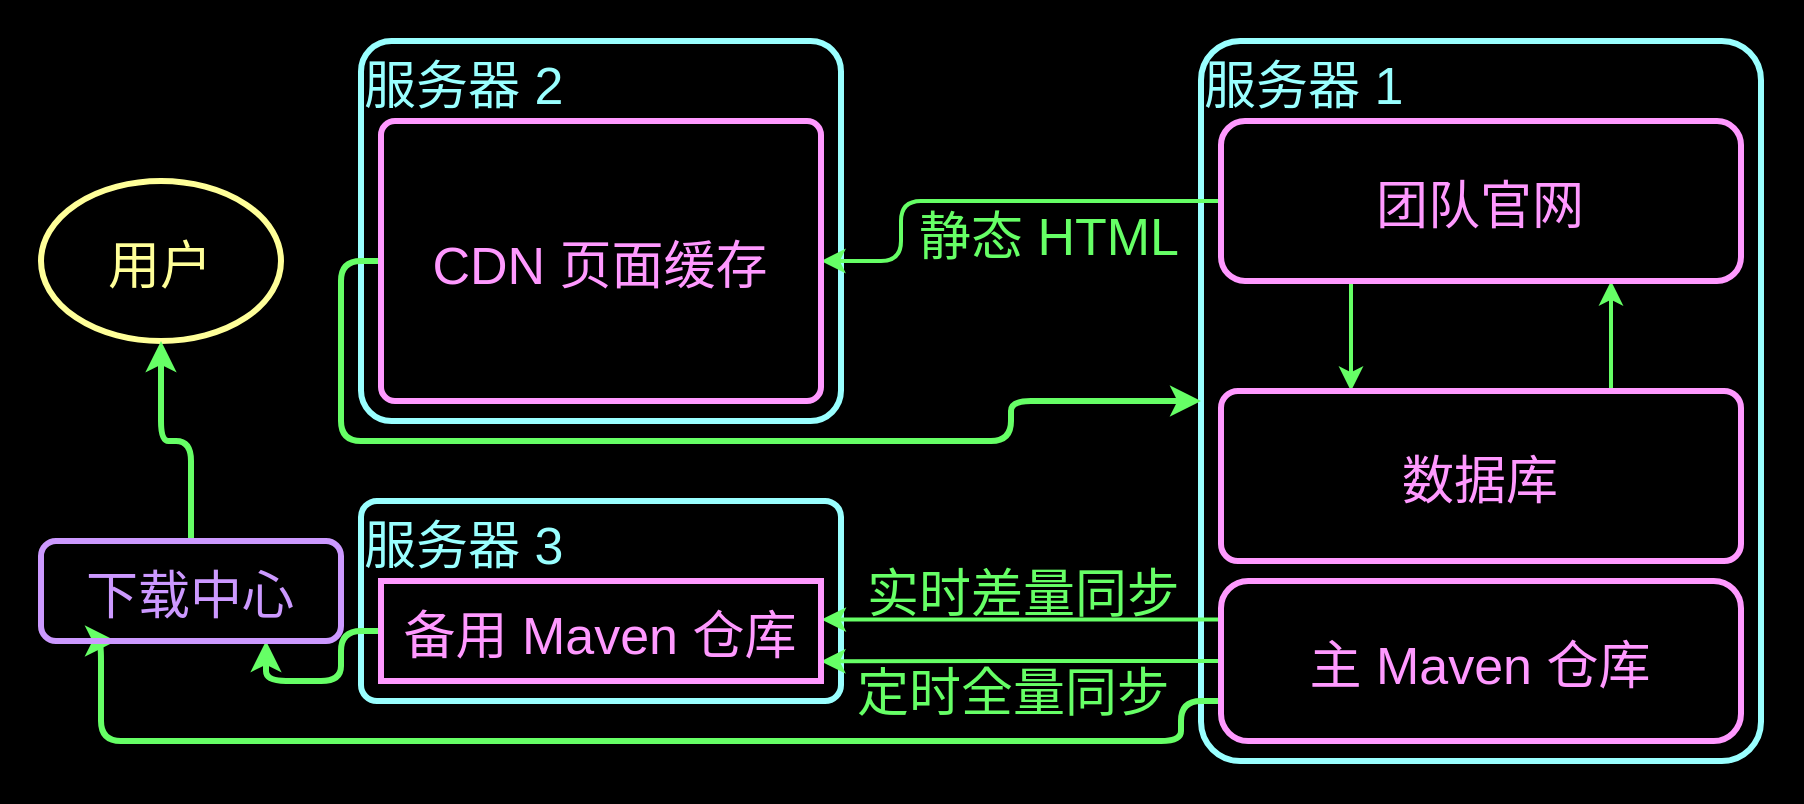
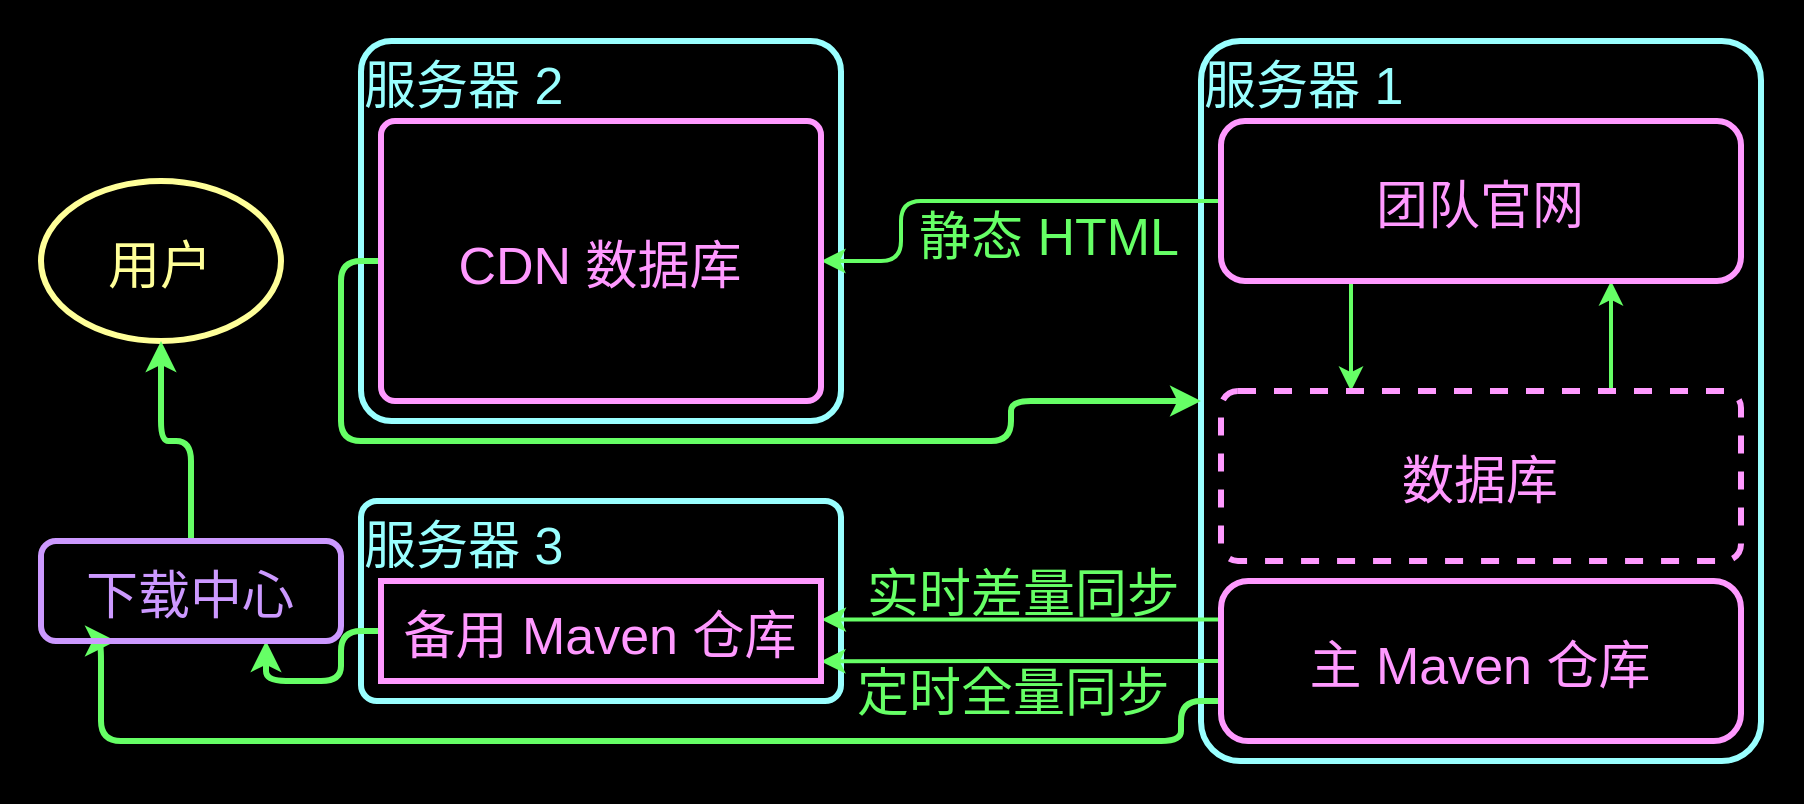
node "CDN 页面缓存": label "CDN 页面缓存" -> "CDN 数据库"
node "数据库": style solid -> dashed
